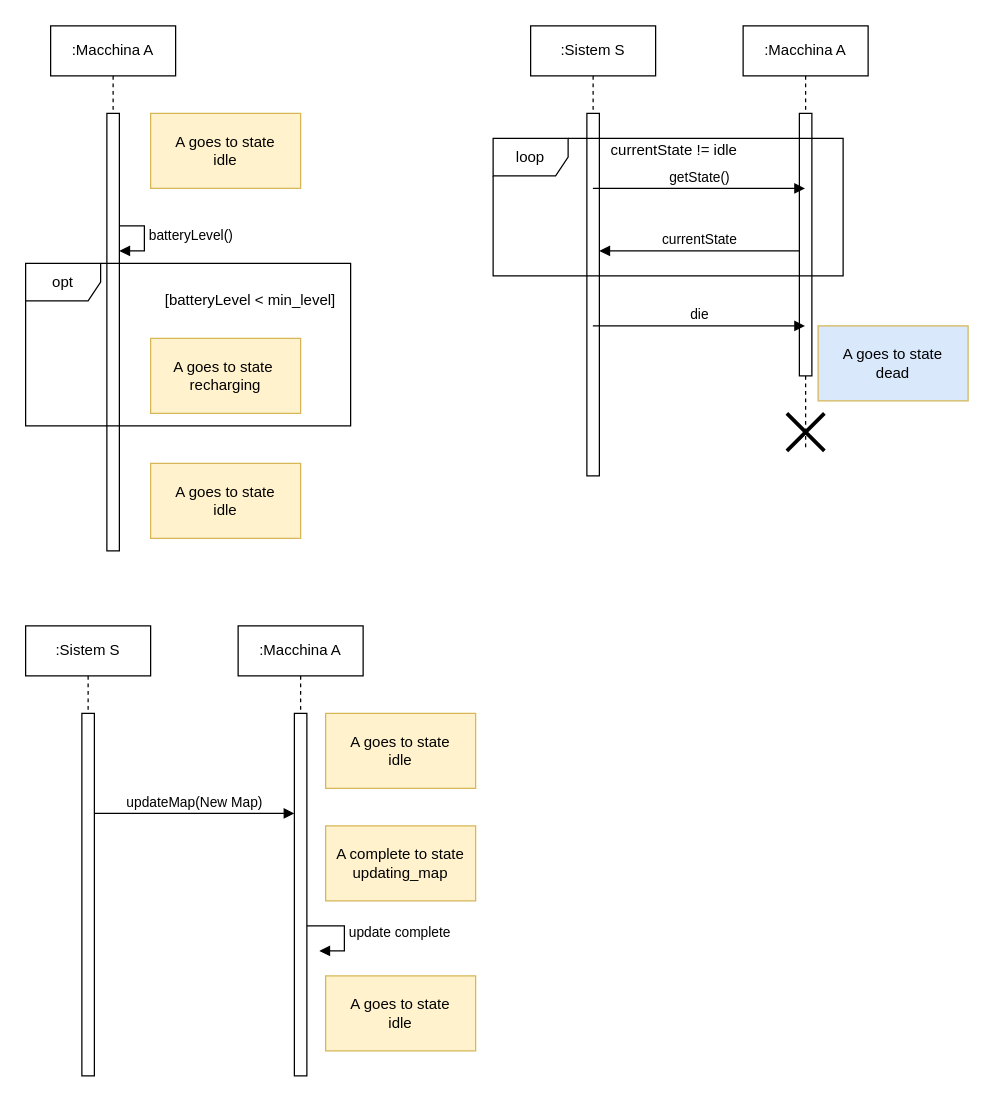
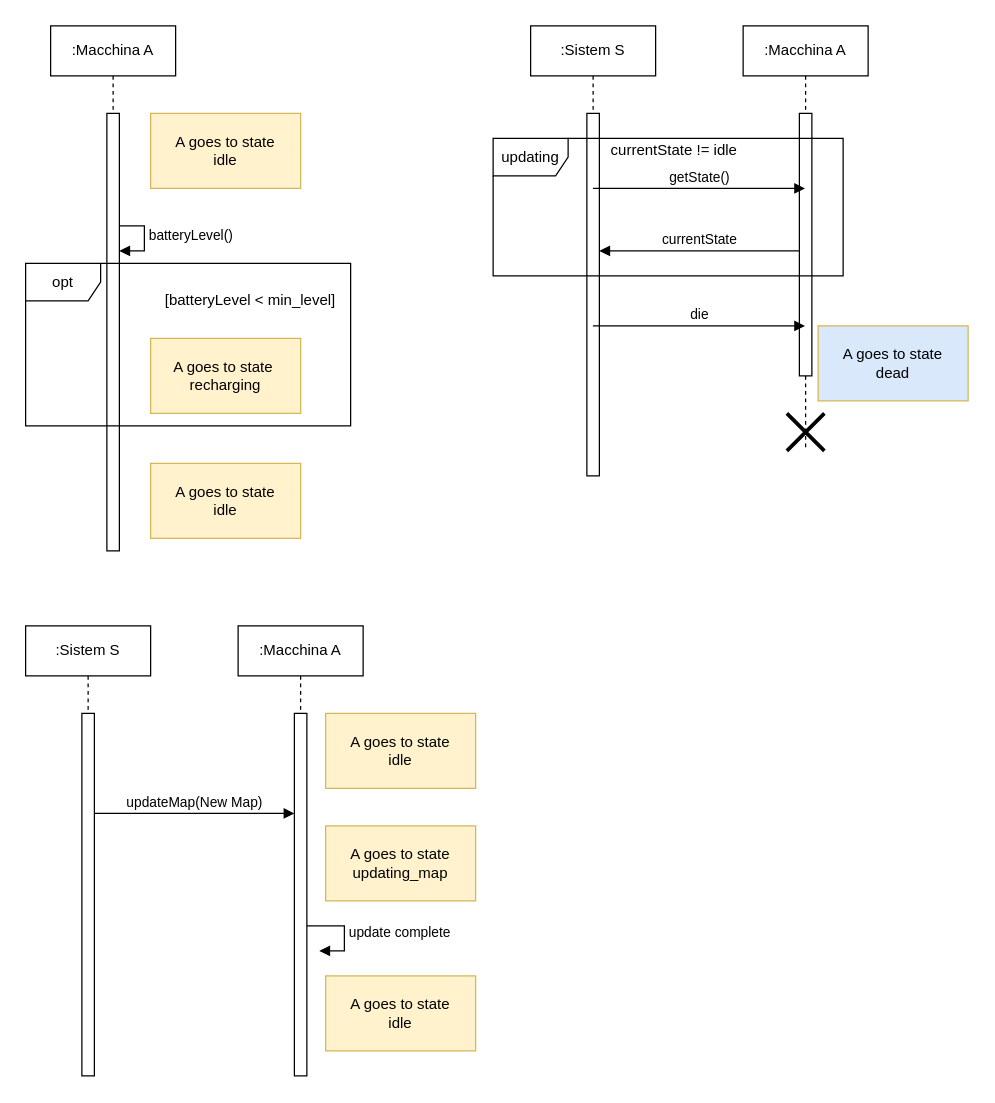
node "loop": label "loop" -> "updating"
node "A complete to state updating_map": label "A complete to state updating_map" -> "A goes to state updating_map"
